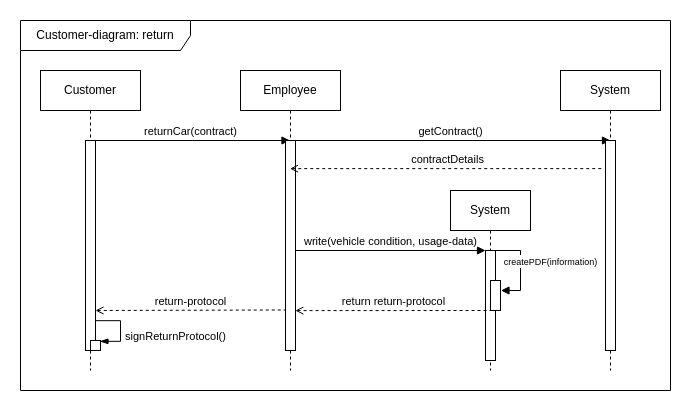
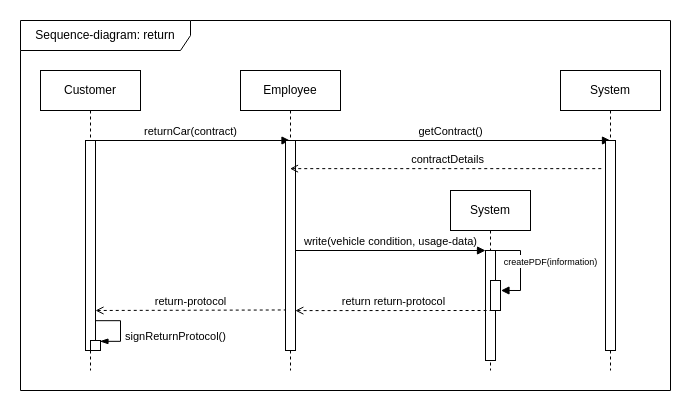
node "Customer-diagram: return": label "Customer-diagram: return" -> "Sequence-diagram: return"
